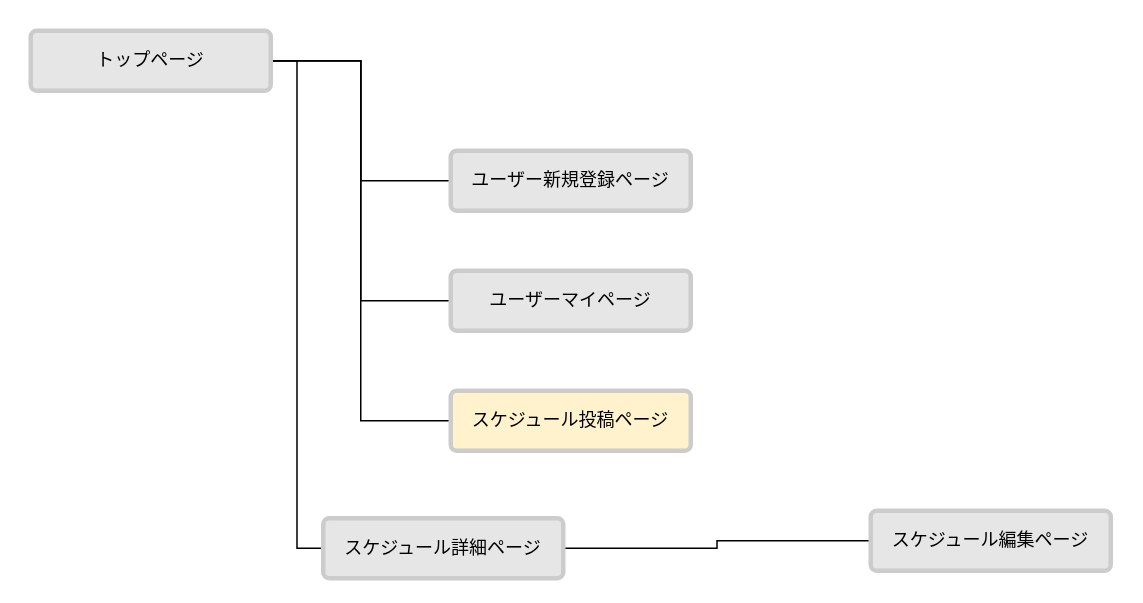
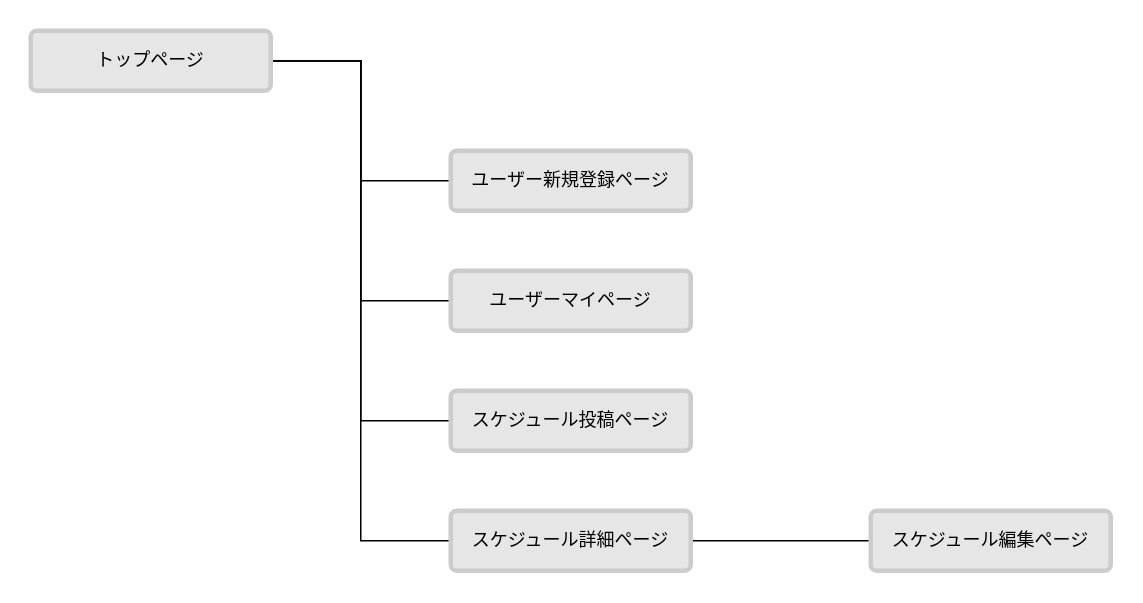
node "スケジュール投稿ページ": fillcolor #fff2cc -> #e6e6e6
node "スケジュール詳細ページ": moved (443, 548) -> (571, 541)
